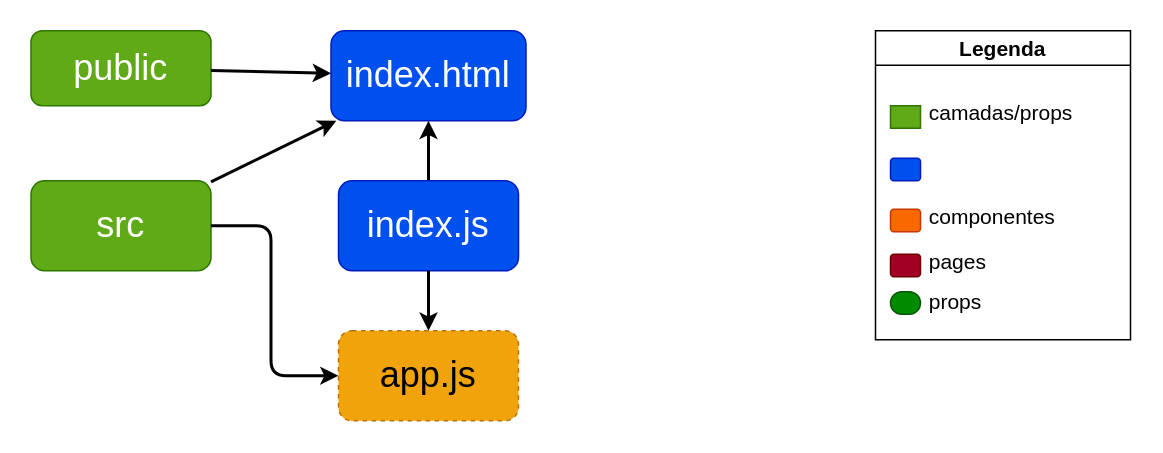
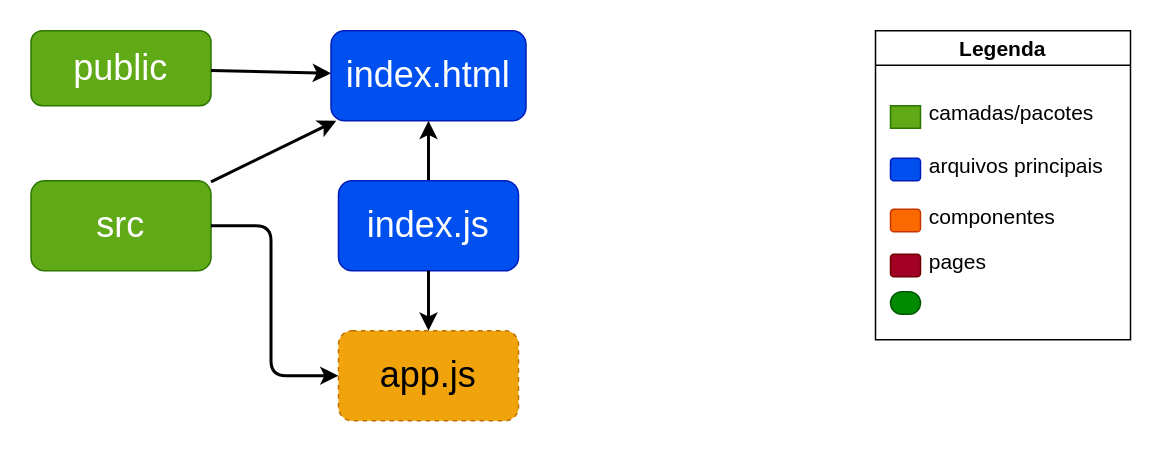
node "camadas/props": label "camadas/props" -> "camadas/pacotes"
node "arquivos principais": added
node "props": removed
